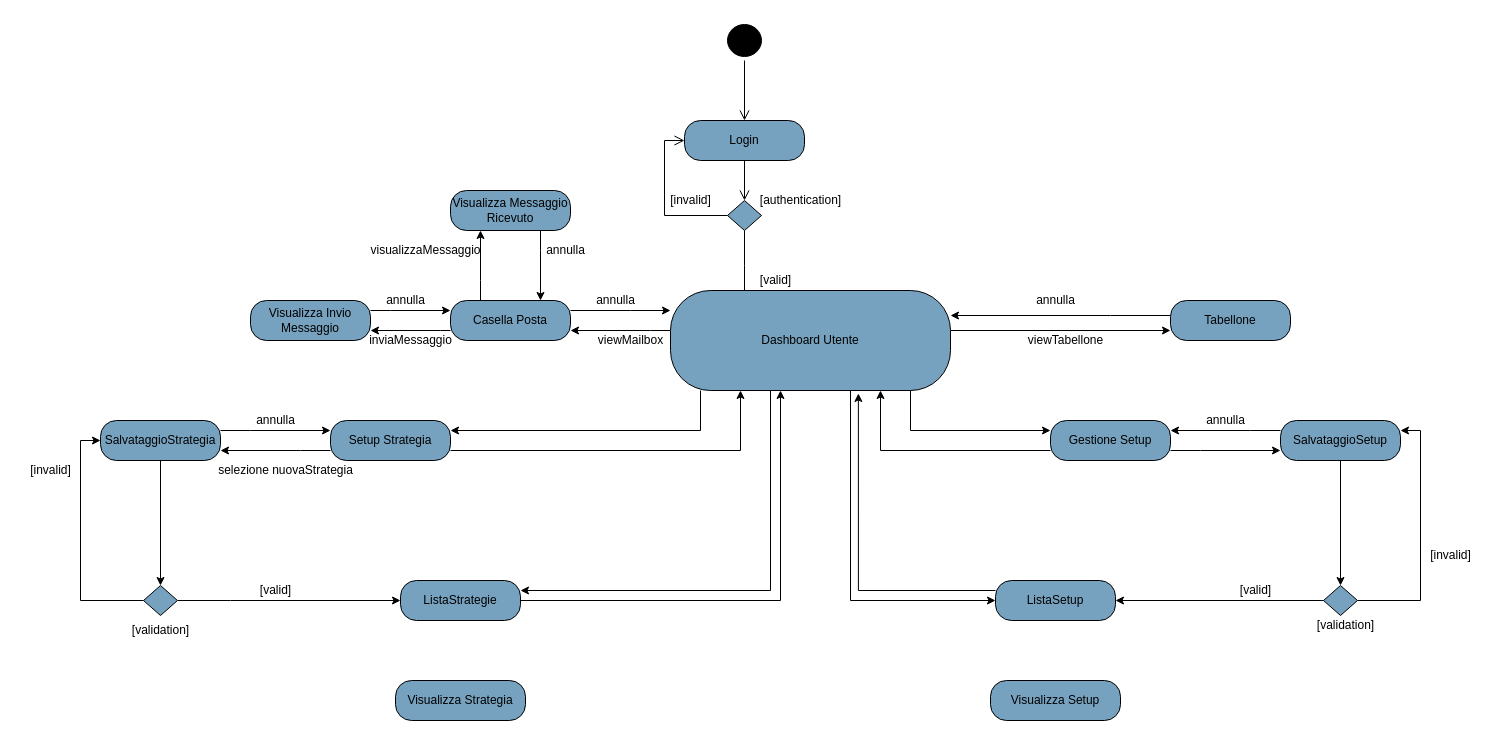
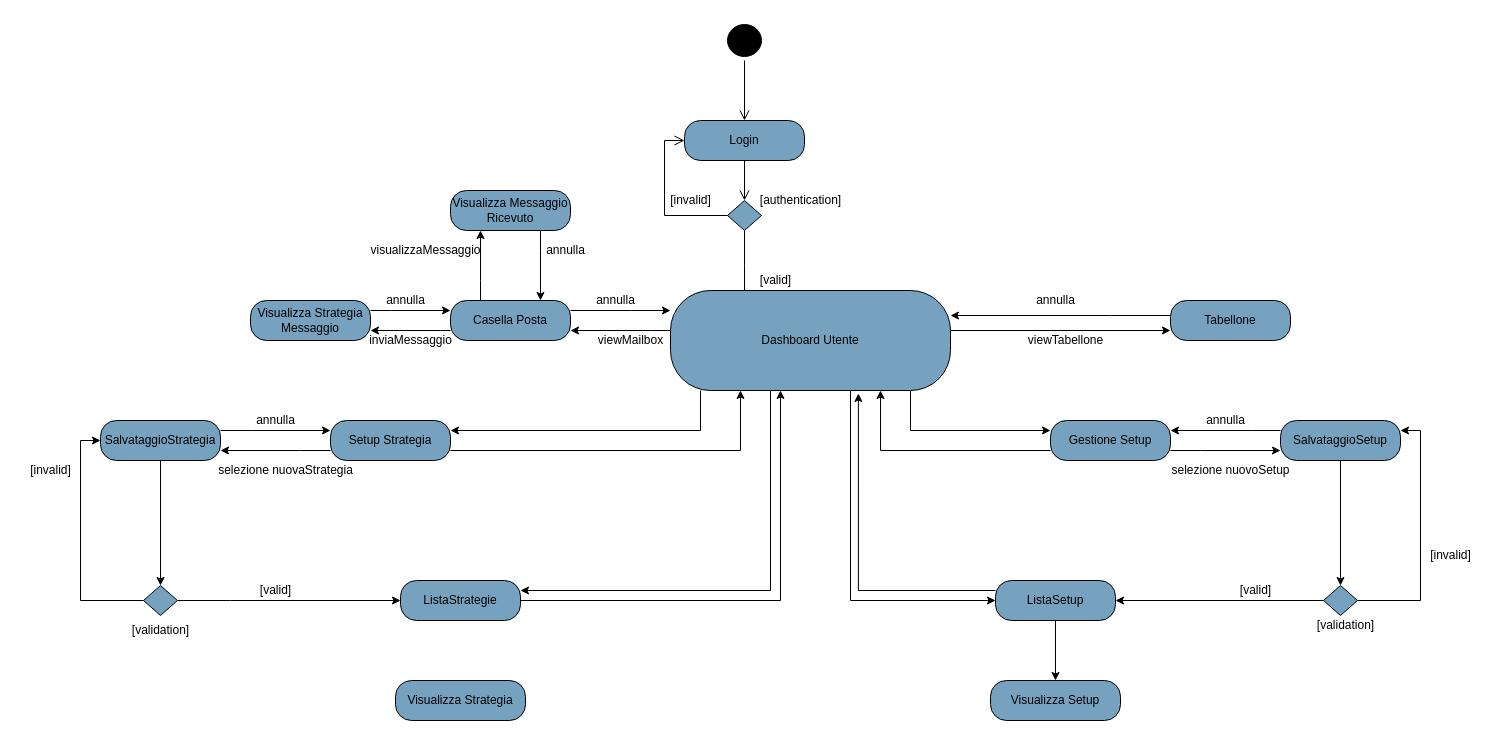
node "Visualizza Invio Messaggio": label "Visualizza Invio Messaggio" -> "Visualizza Strategia Messaggio"
node "selezione nuovoSetup": added
edge "ListaSetup" -> "Visualizza Setup": added
